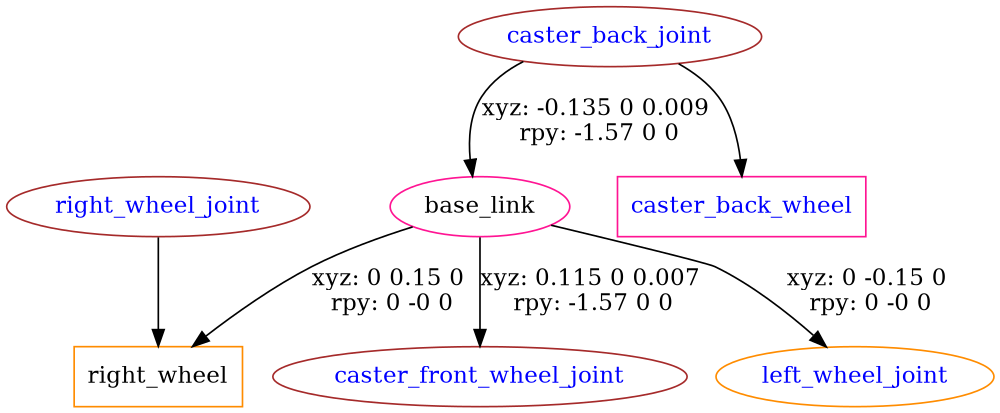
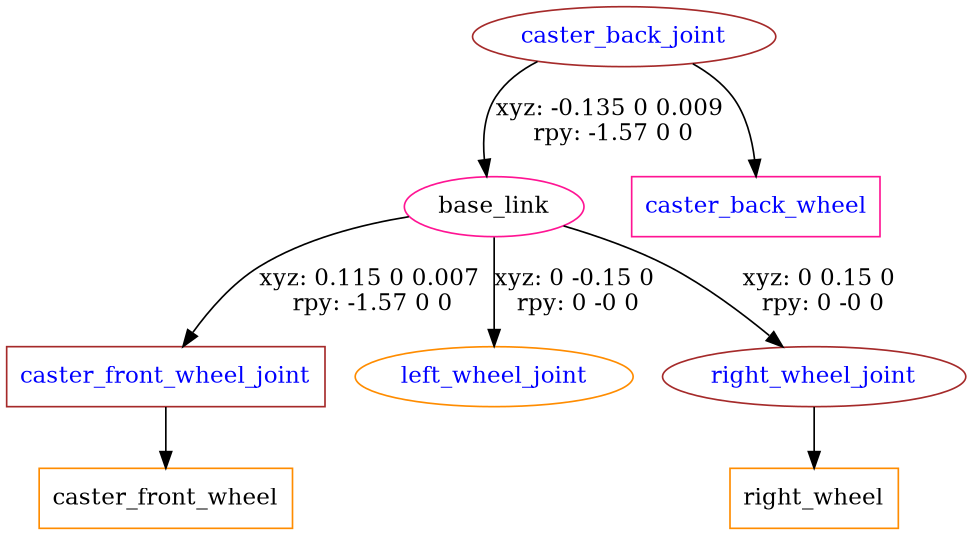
edge "base_link" -> "right_wheel": now "base_link" -> "right_wheel_joint"
node "caster_front_wheel_joint": shape ellipse -> box
node "caster_front_wheel": added
